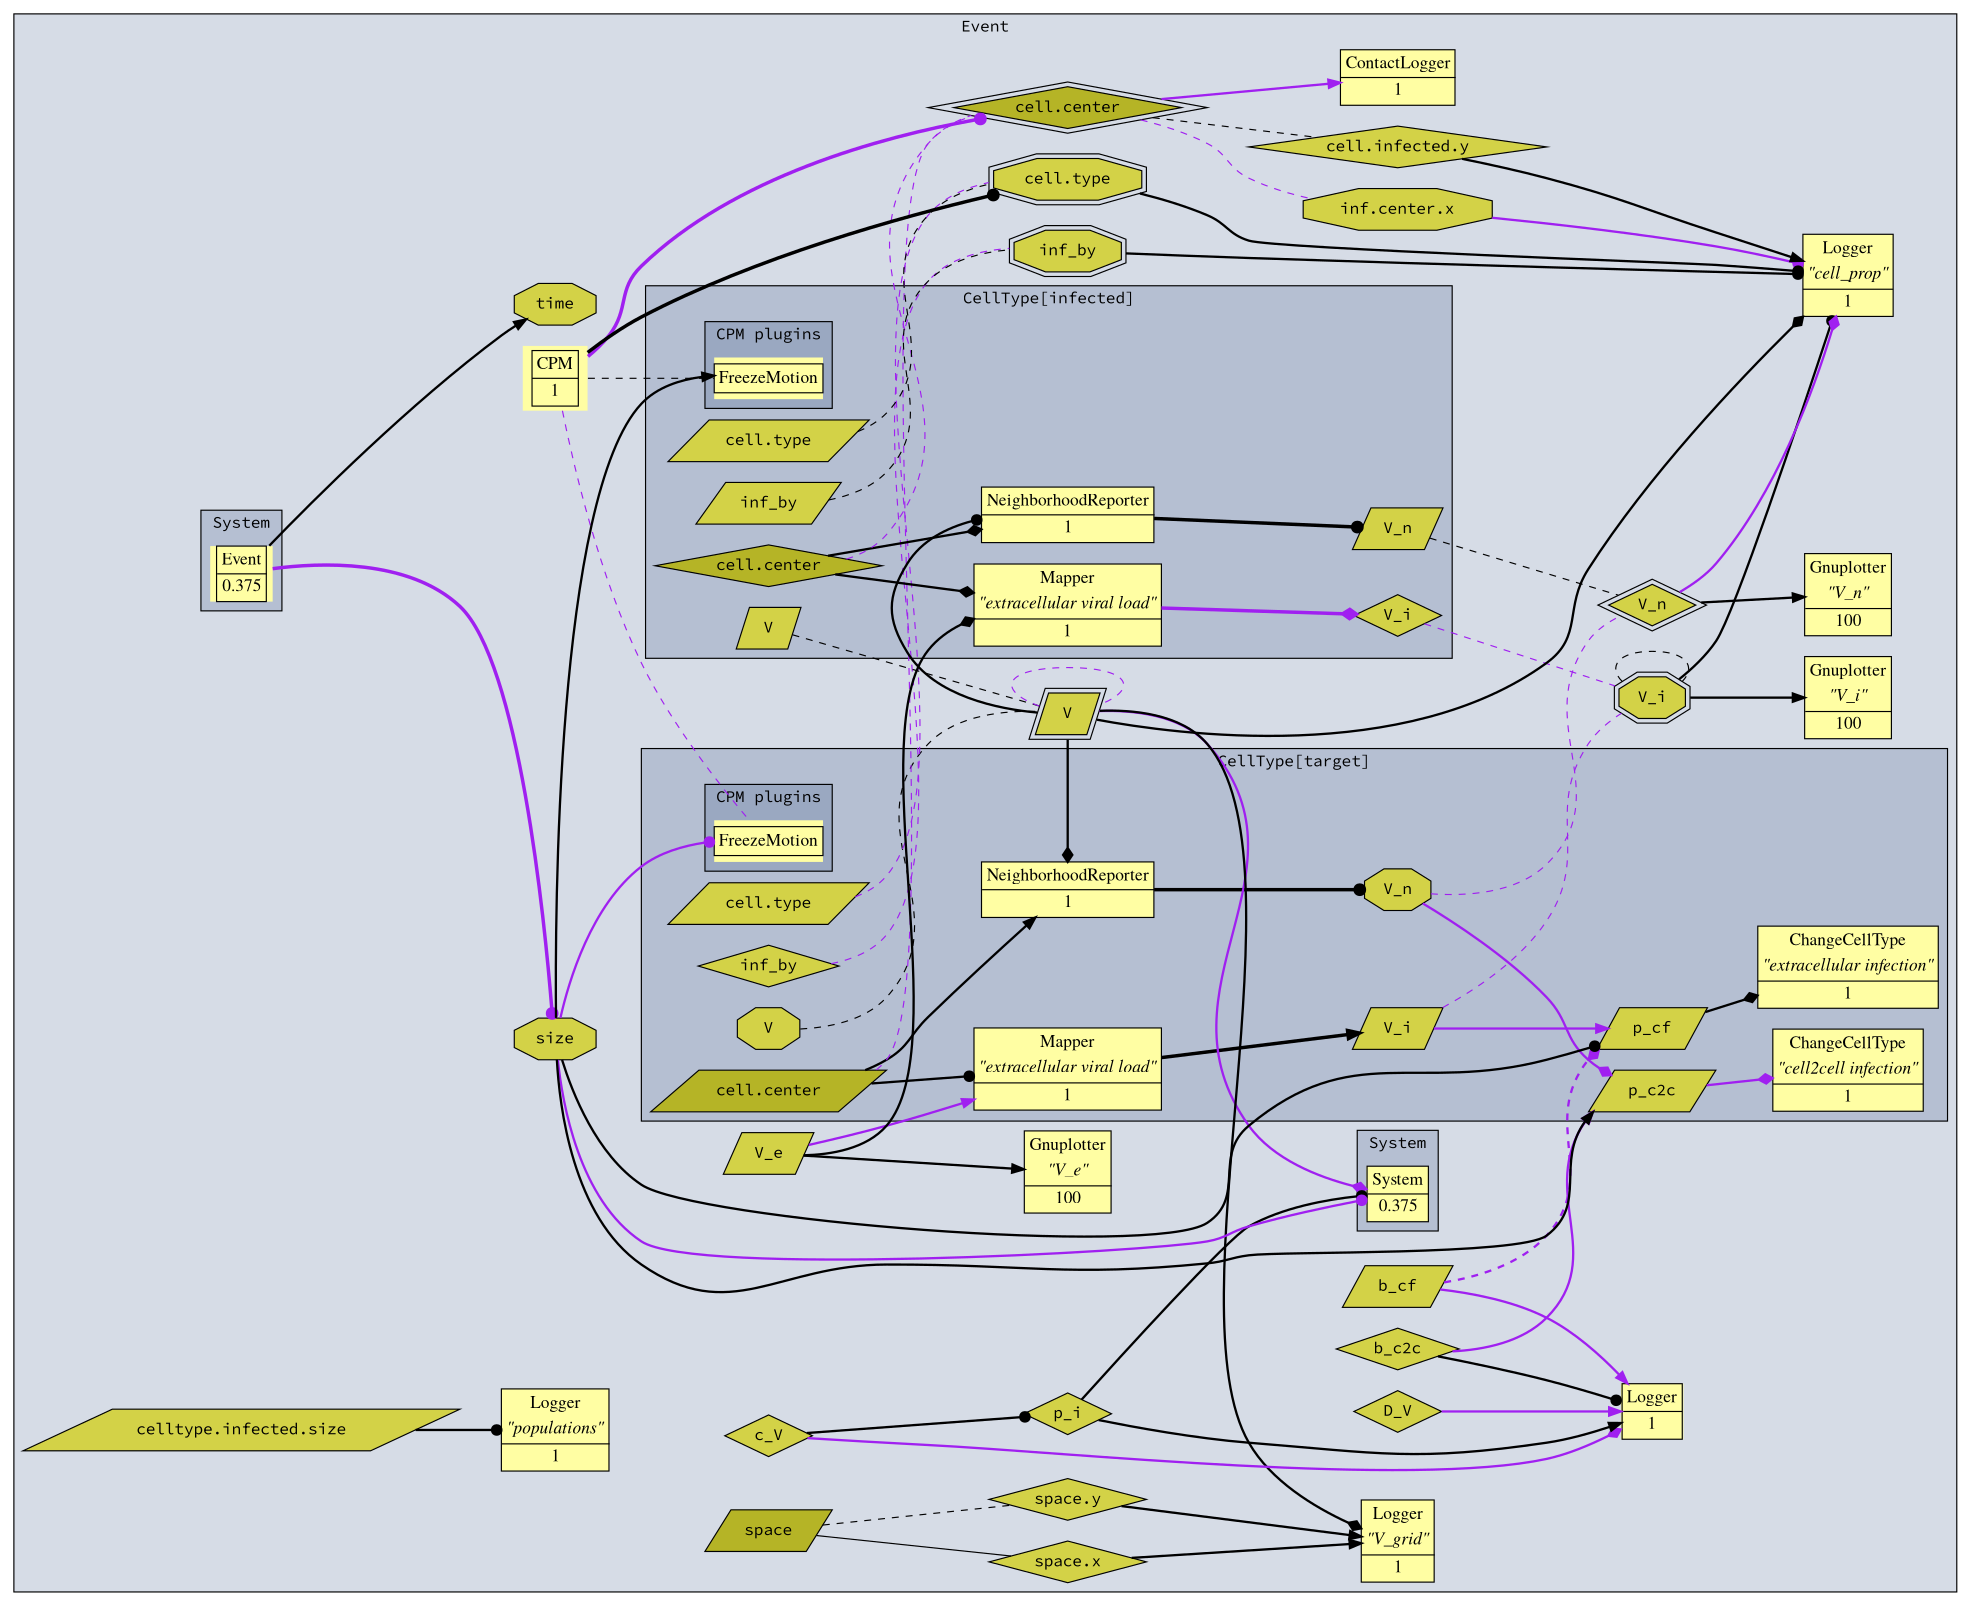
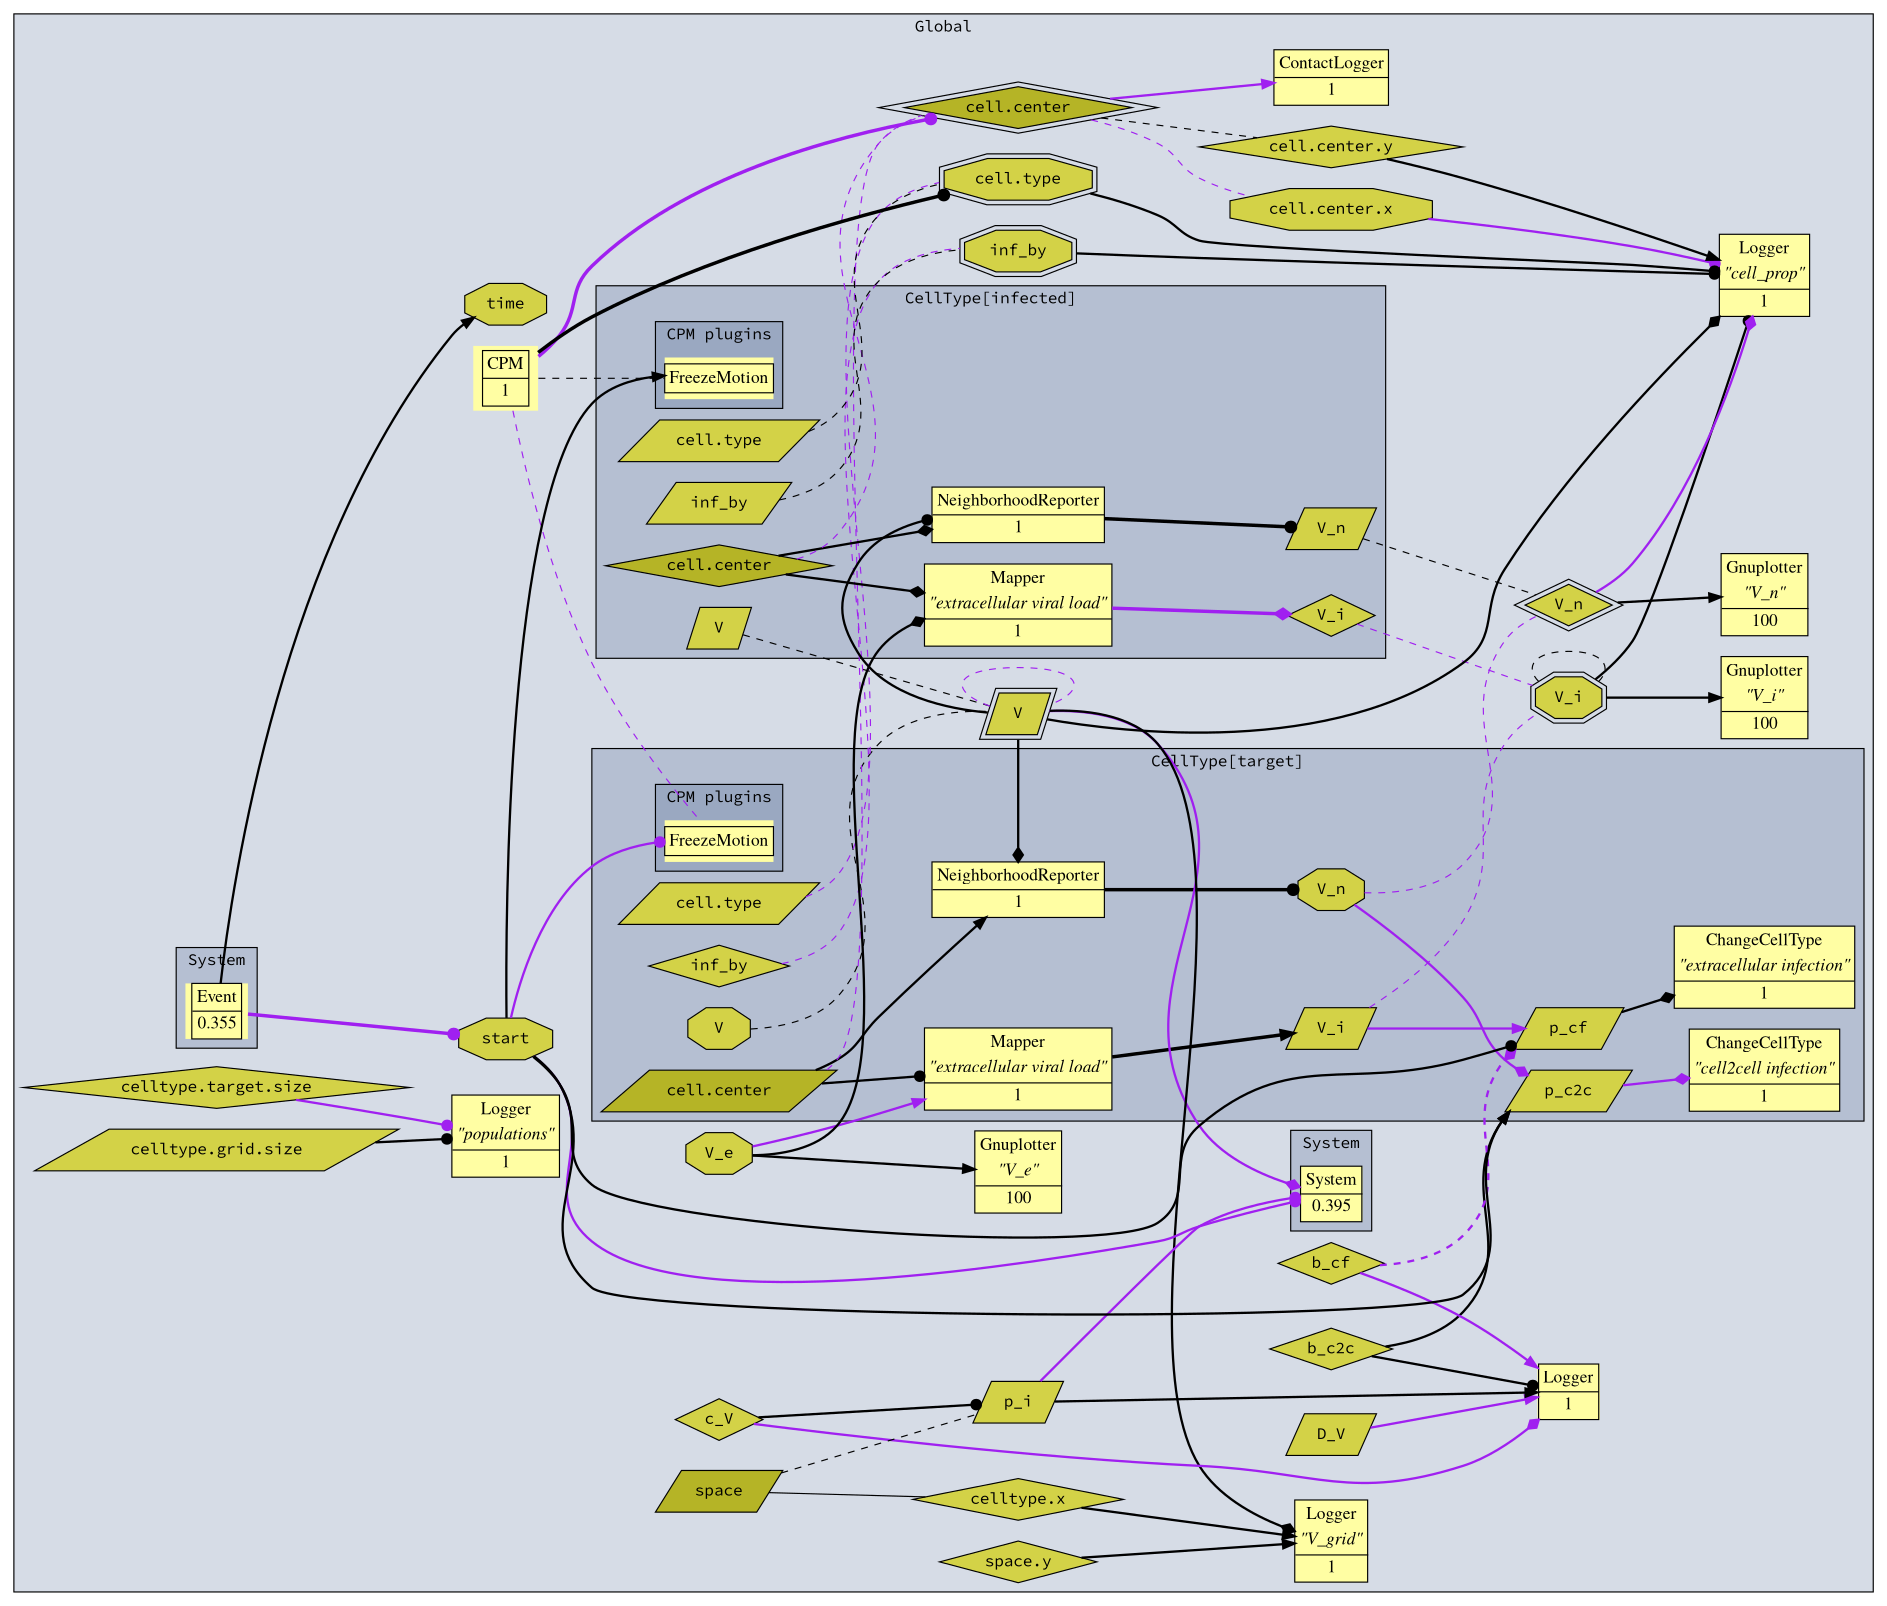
cluster "Event": label "Event" -> "Global"
node "cell.infected.y": label "cell.infected.y" -> "cell.center.y"
node "inf.center.x": label "inf.center.x" -> "cell.center.x"
node "Event": text "0.375" -> "0.355"
node "size": label "size" -> "start"
node "celltype.target.size": added
node "V_e": shape parallelogram -> octagon
node "System": text "0.375" -> "0.395"
edge "b_c2c" -> "p_c2c": color purple -> black
edge "p_i" -> "System": color black -> purple
node "b_cf": shape parallelogram -> diamond
node "D_V": shape diamond -> parallelogram
node "p_i": shape diamond -> parallelogram
node "celltype.infected.size": label "celltype.infected.size" -> "celltype.grid.size"
edge "space.y" -- "space": now "p_i" -- "space"
node "space.x": label "space.x" -> "celltype.x"
